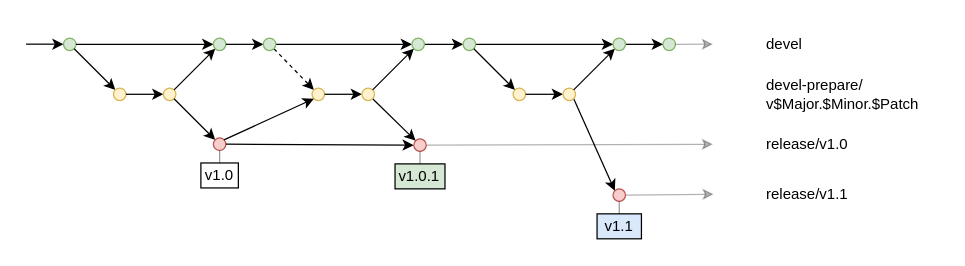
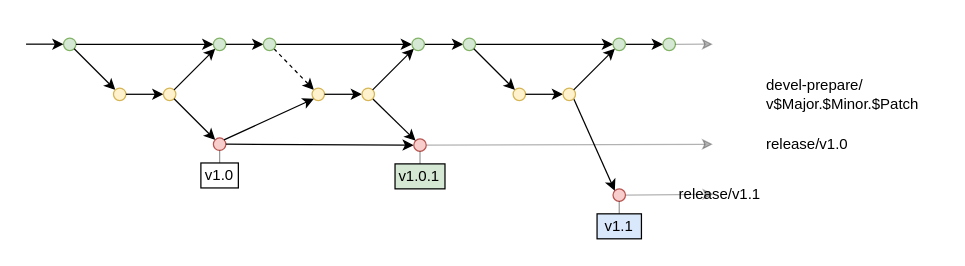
node "devel": removed
node "release/v1.1": moved (808, 194) -> (720, 194)
